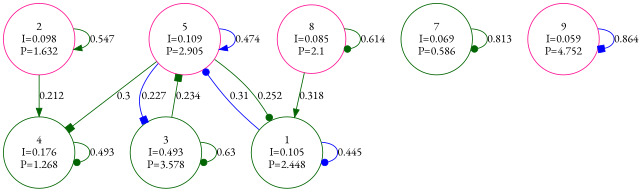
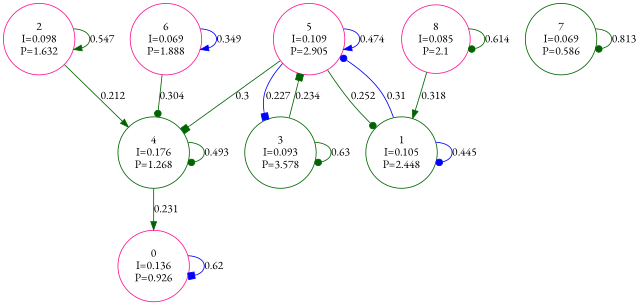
node "6 I=0.069 P=1.888": added
node "9 I=0.059 P=4.752": removed
node "3 I=0.493 P=3.578": label "3 I=0.493 P=3.578" -> "3 I=0.093 P=3.578"
node "0 I=0.136 P=0.926": added
